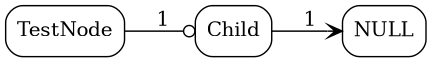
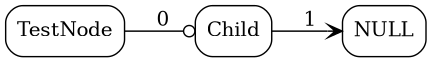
edge "TestNode" -> "Child": label " 1" -> " 0"
